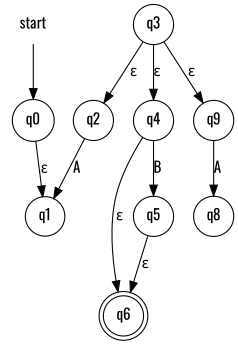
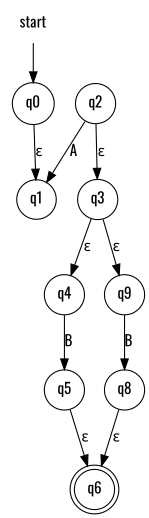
edge "q3" -> "q2": reversed
edge "q9" -> "q8": label "A" -> "B"
edge "q4" -> "q6": now "q8" -> "q6"
